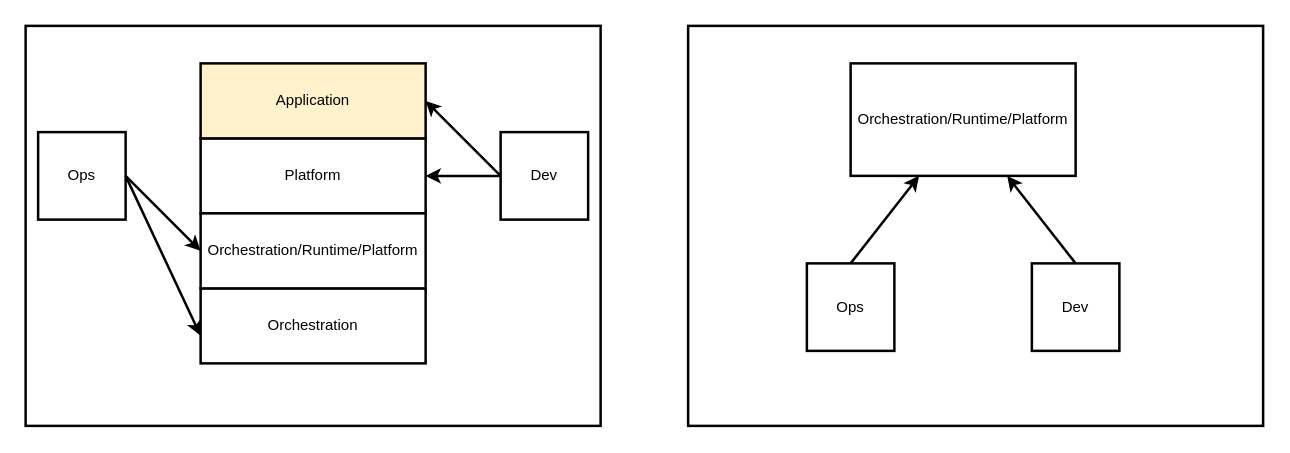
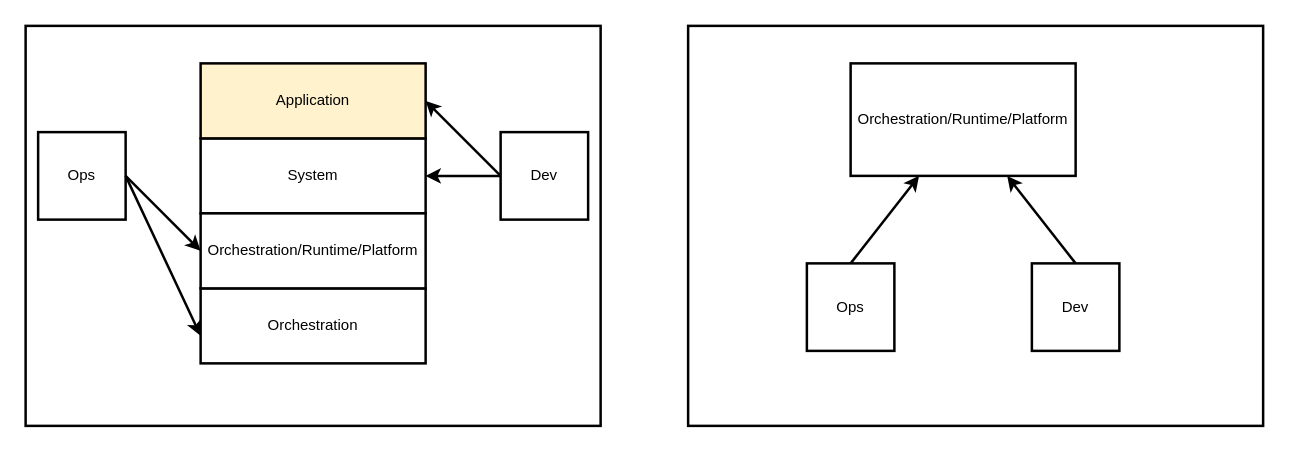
node "Platform": label "Platform" -> "System"
